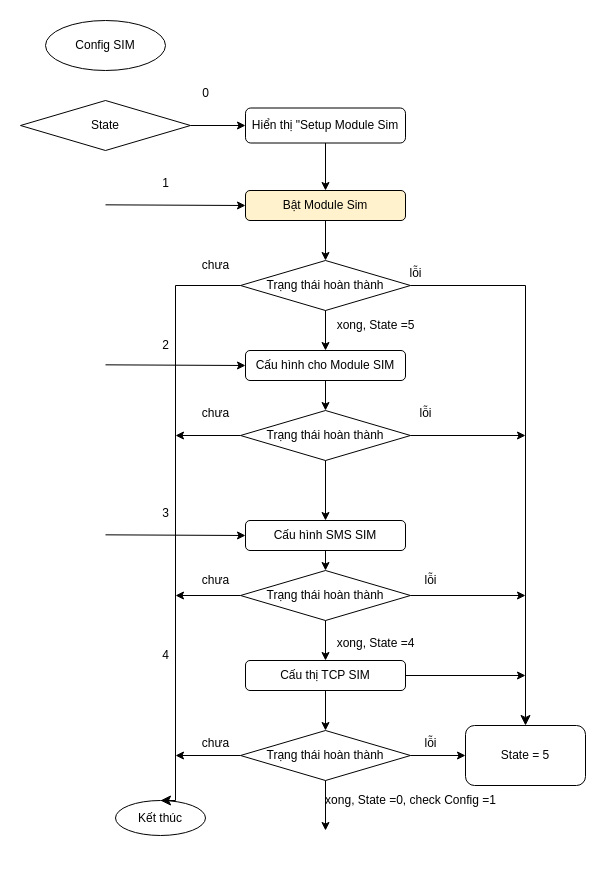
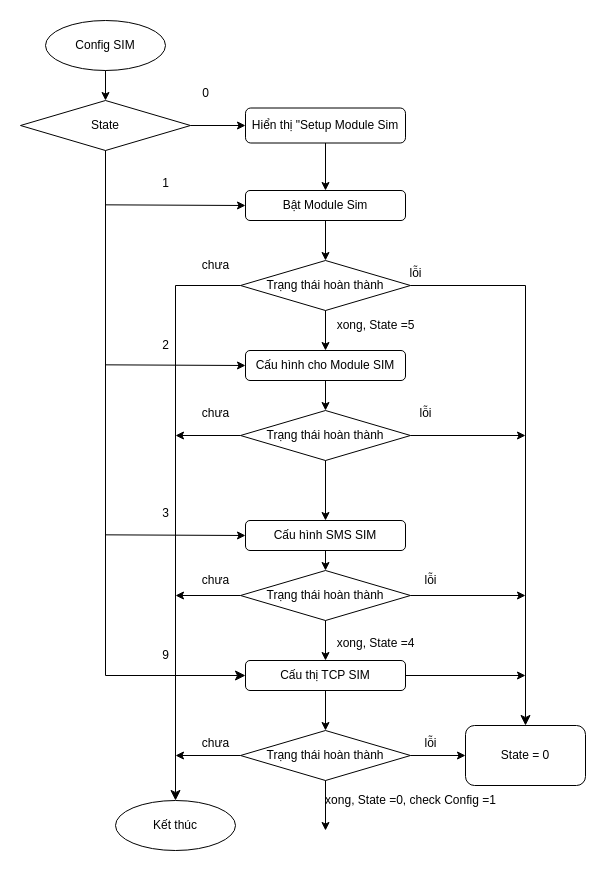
edge "Config SIM" -> "State": added
node "Bật Module Sim": fillcolor #fff2cc -> #ffffff
edge "State" -> "Cấu thị TCP SIM": added
node "4": label "4" -> "9"
node "State = 5": label "State = 5" -> "State = 0"
node "Kết thúc": size 90x35 -> 120x50
